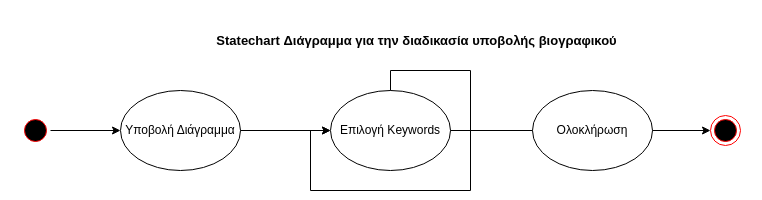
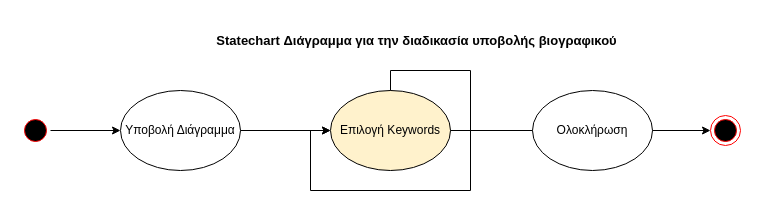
node "Επιλογή Keywords": fillcolor #ffffff -> #fff2cc
